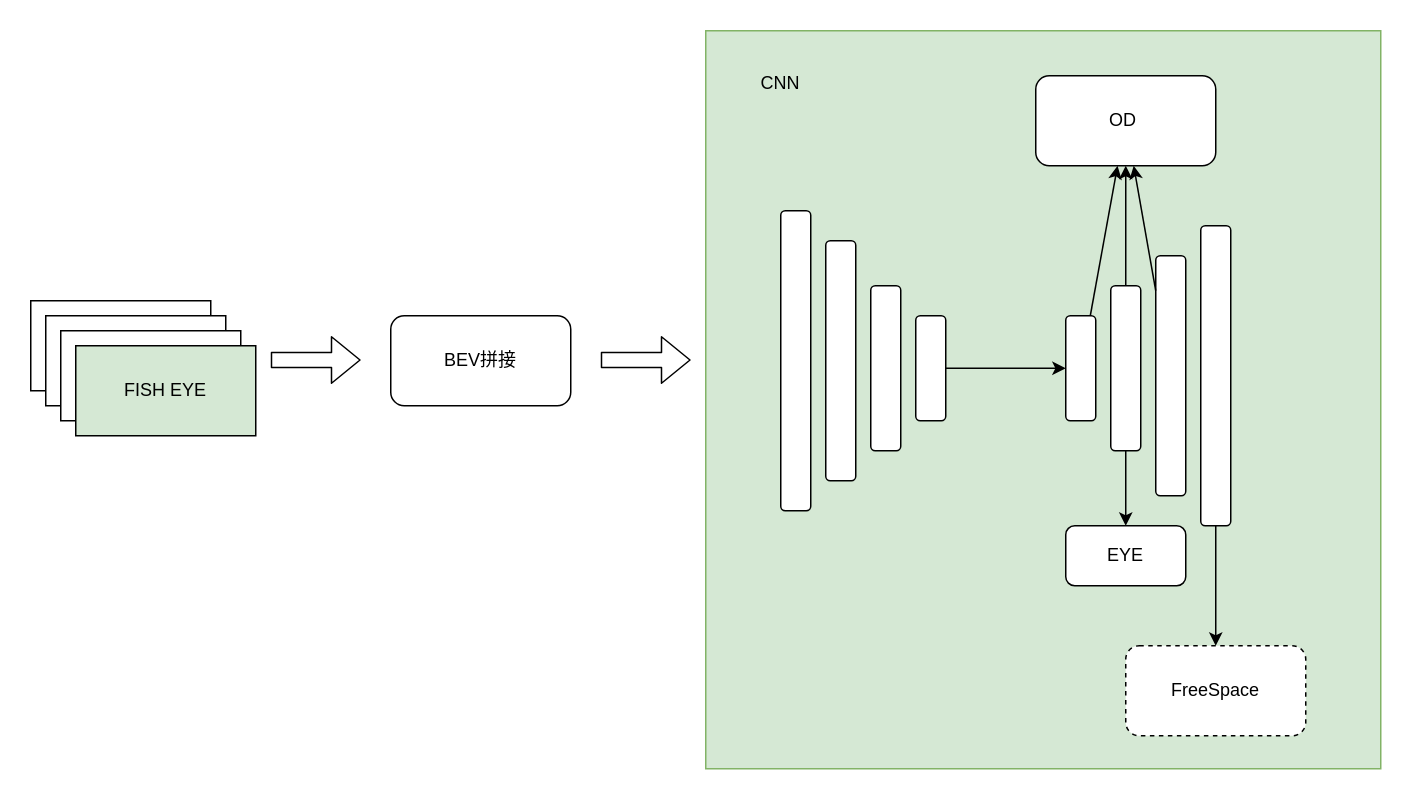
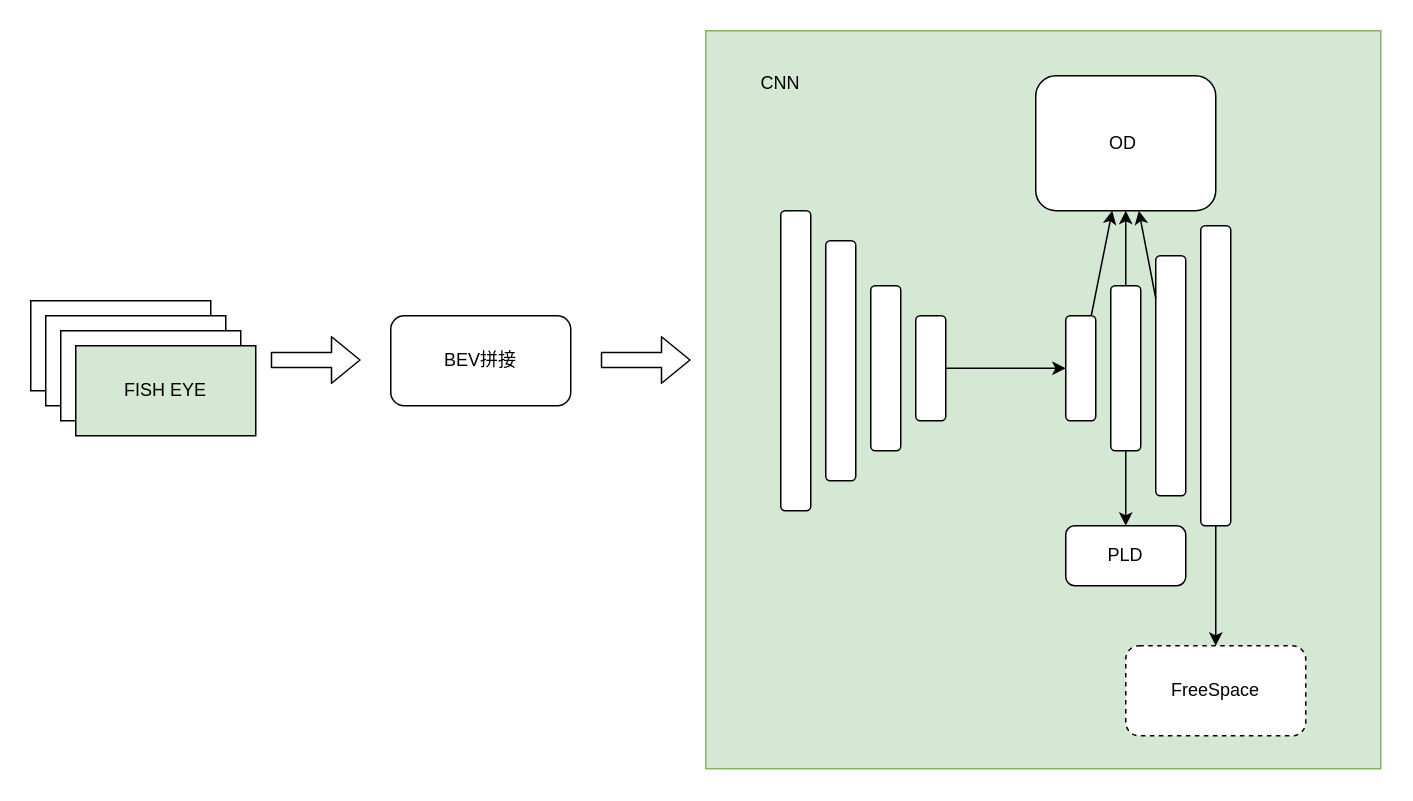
node "OD": size 180x90 -> 180x135
node "EYE": label "EYE" -> "PLD"
